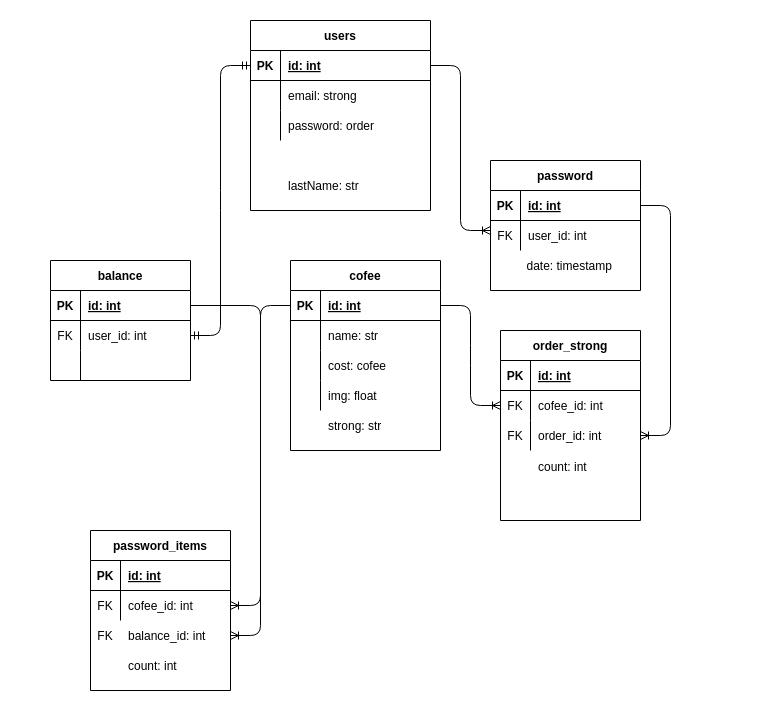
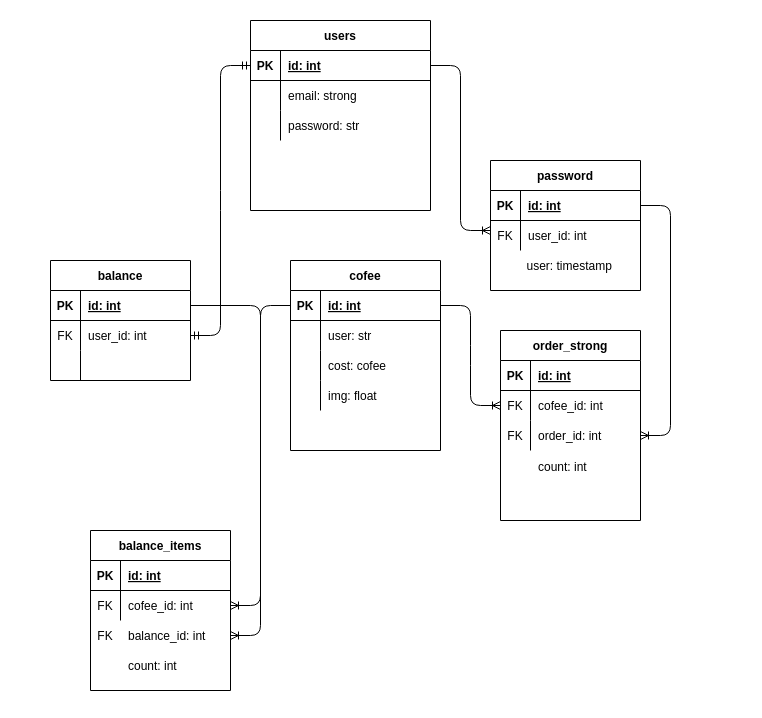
node "password: order": label "password: order" -> "password: str"
node "lastName: str": removed
node "date: timestamp": label "date: timestamp" -> "user: timestamp"
node "name: str": label "name: str" -> "user: str"
node "strong: str": removed
node "password_items": label "password_items" -> "balance_items"
